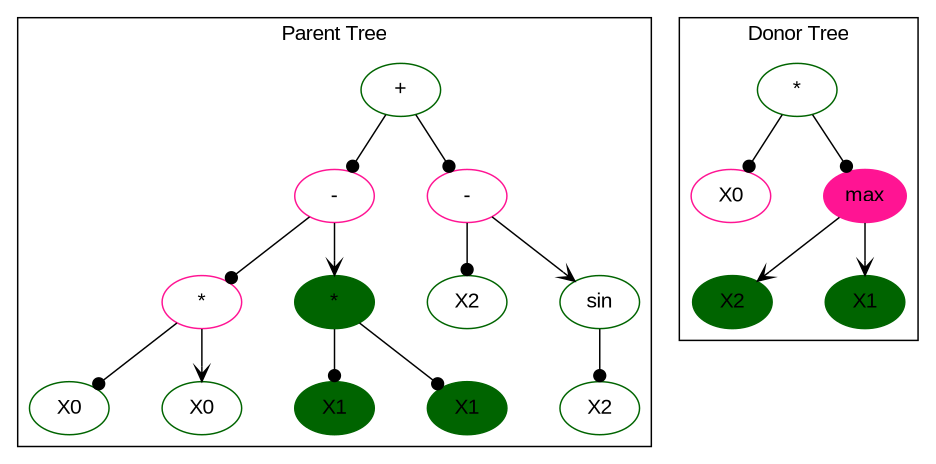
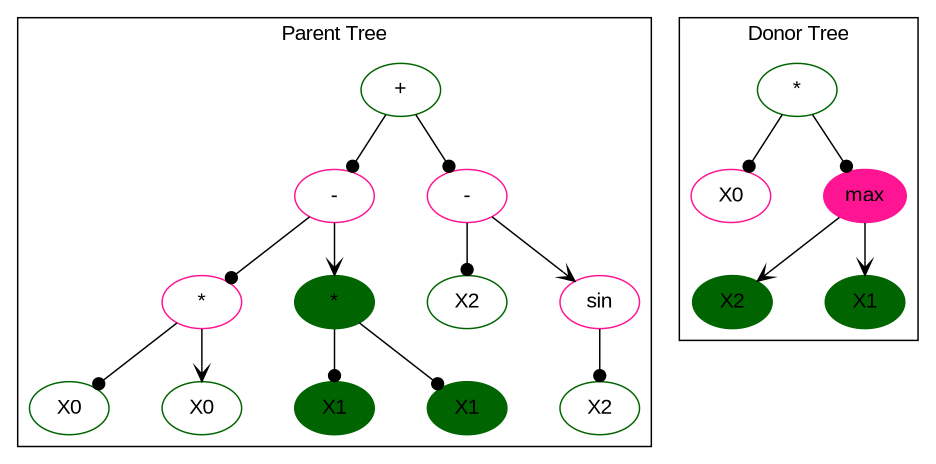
node "sin": color darkgreen -> deeppink
